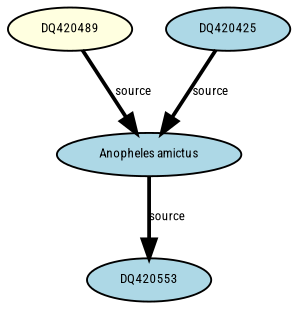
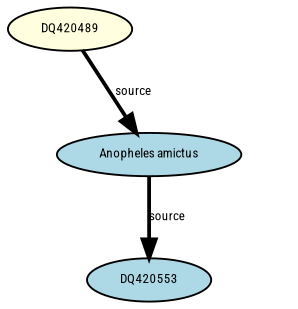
node "DQ420425": removed
